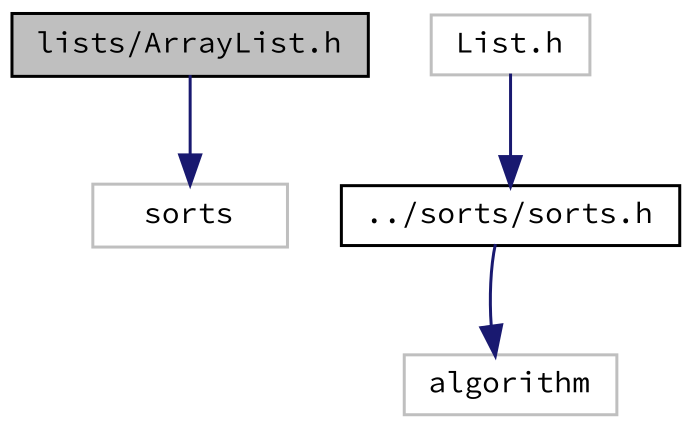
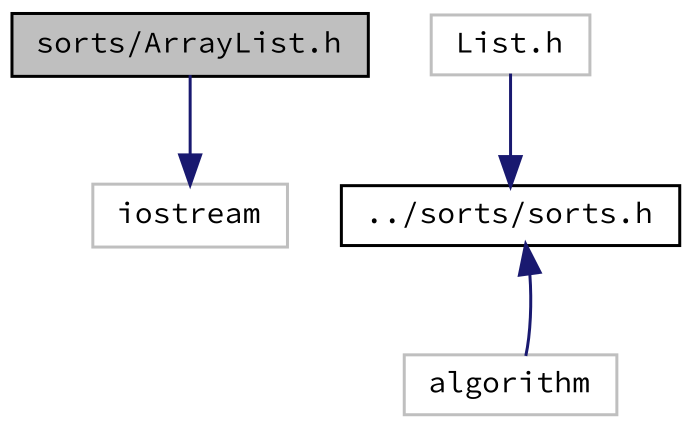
node "lists/ArrayList.h": label "lists/ArrayList.h" -> "sorts/ArrayList.h"
node "sorts": label "sorts" -> "iostream"
edge "../sorts/sorts.h" -> "algorithm": reversed
